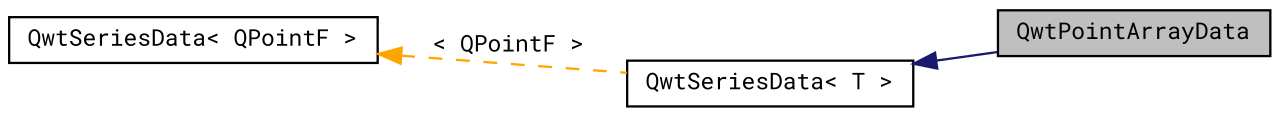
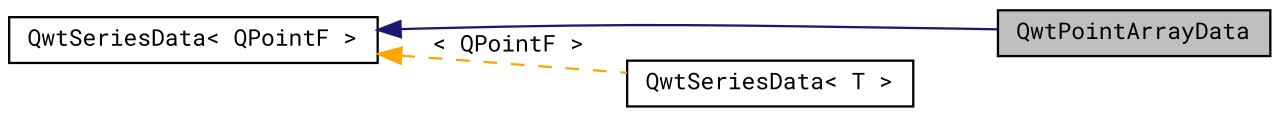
edge "QwtPointArrayData" -> "QwtSeriesData< T >": now "QwtPointArrayData" -> "QwtSeriesData< QPointF >"
